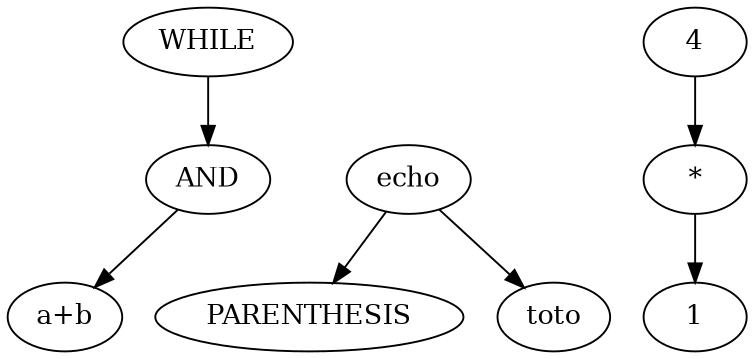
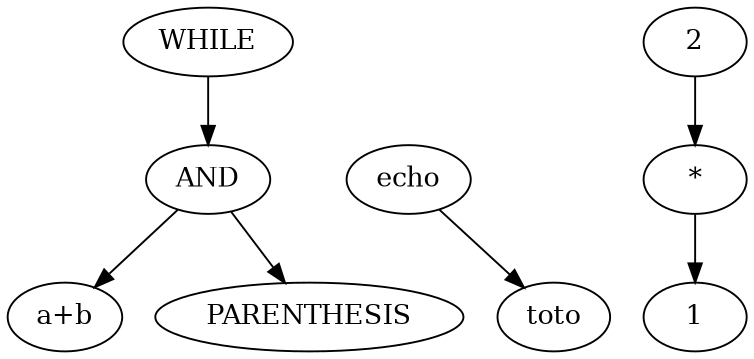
node "4": label "4" -> "2"
edge "echo" -> "PARENTHESIS": now "AND" -> "PARENTHESIS"
